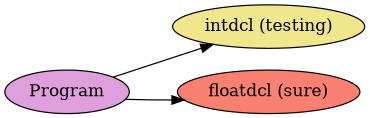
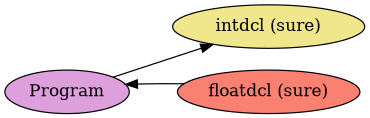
node "intdcl (testing)": label "intdcl (testing)" -> "intdcl (sure)"
edge "Program" -> "floatdcl (sure)": reversed
